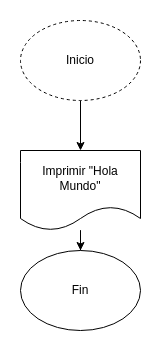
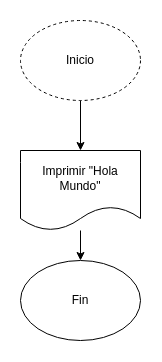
node "Fin": moved (81, 291) -> (81, 301)
